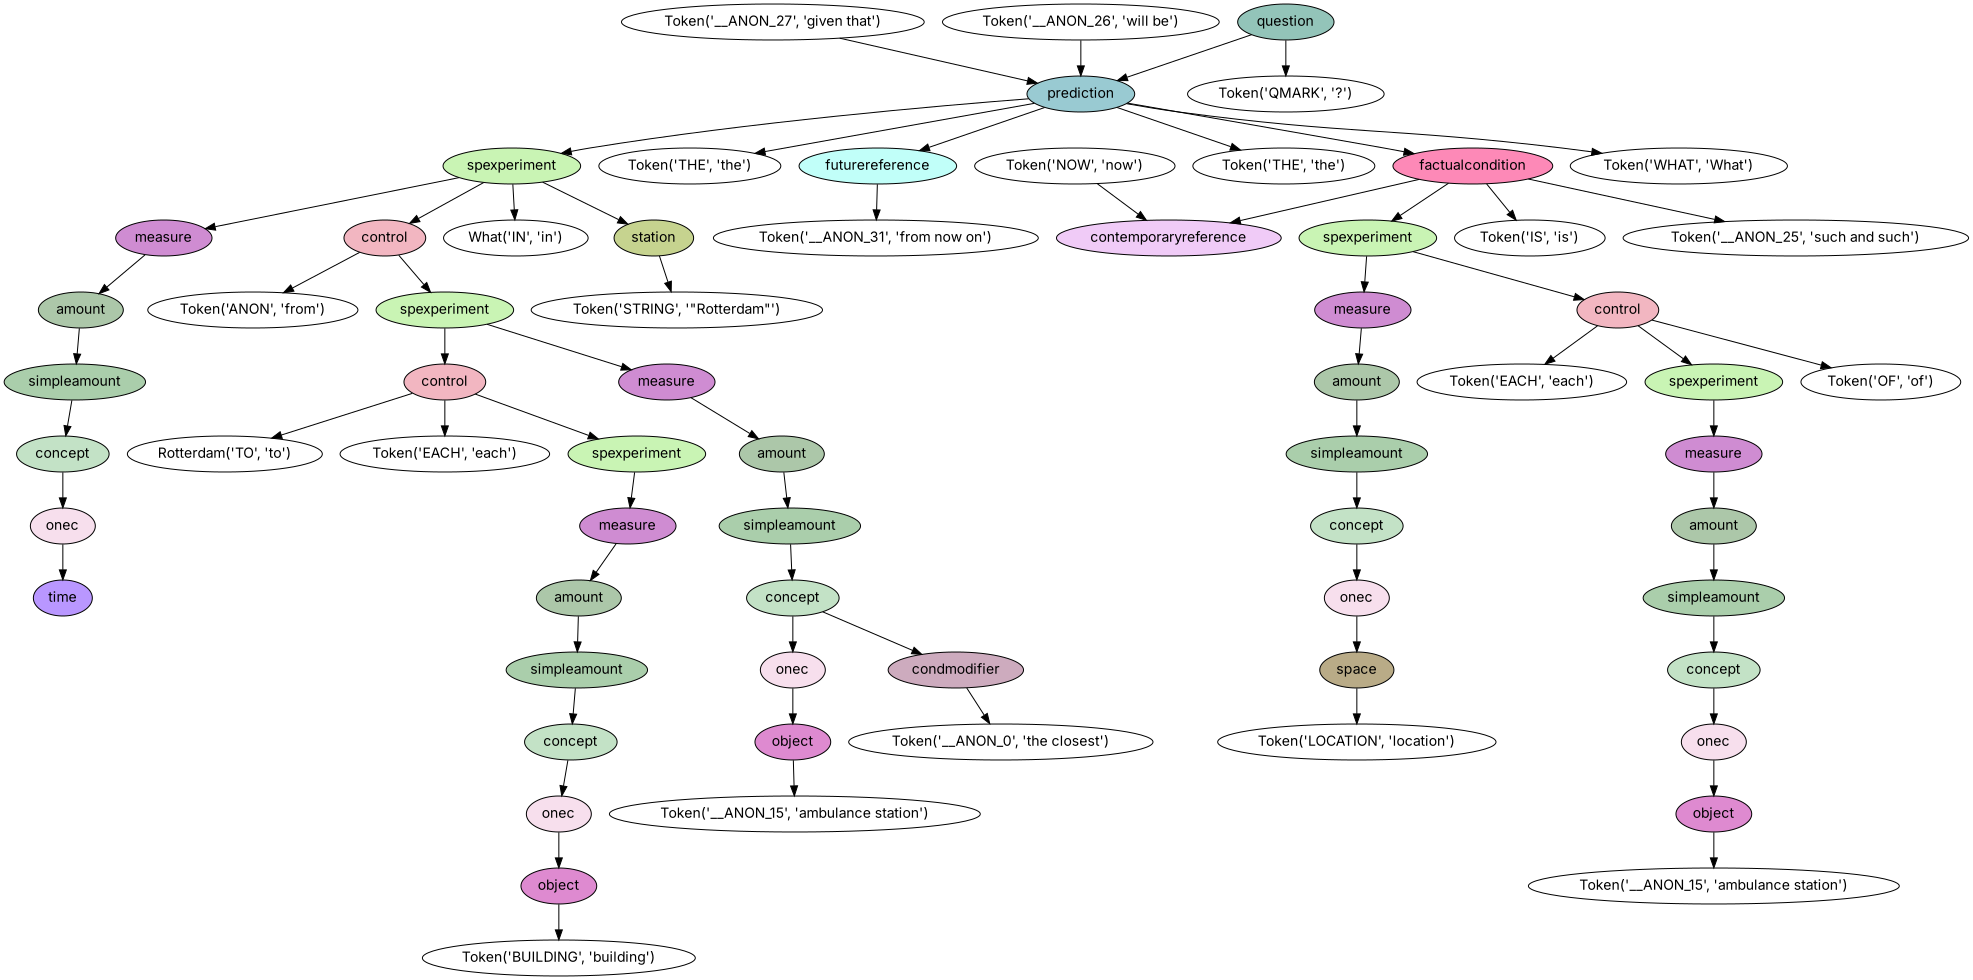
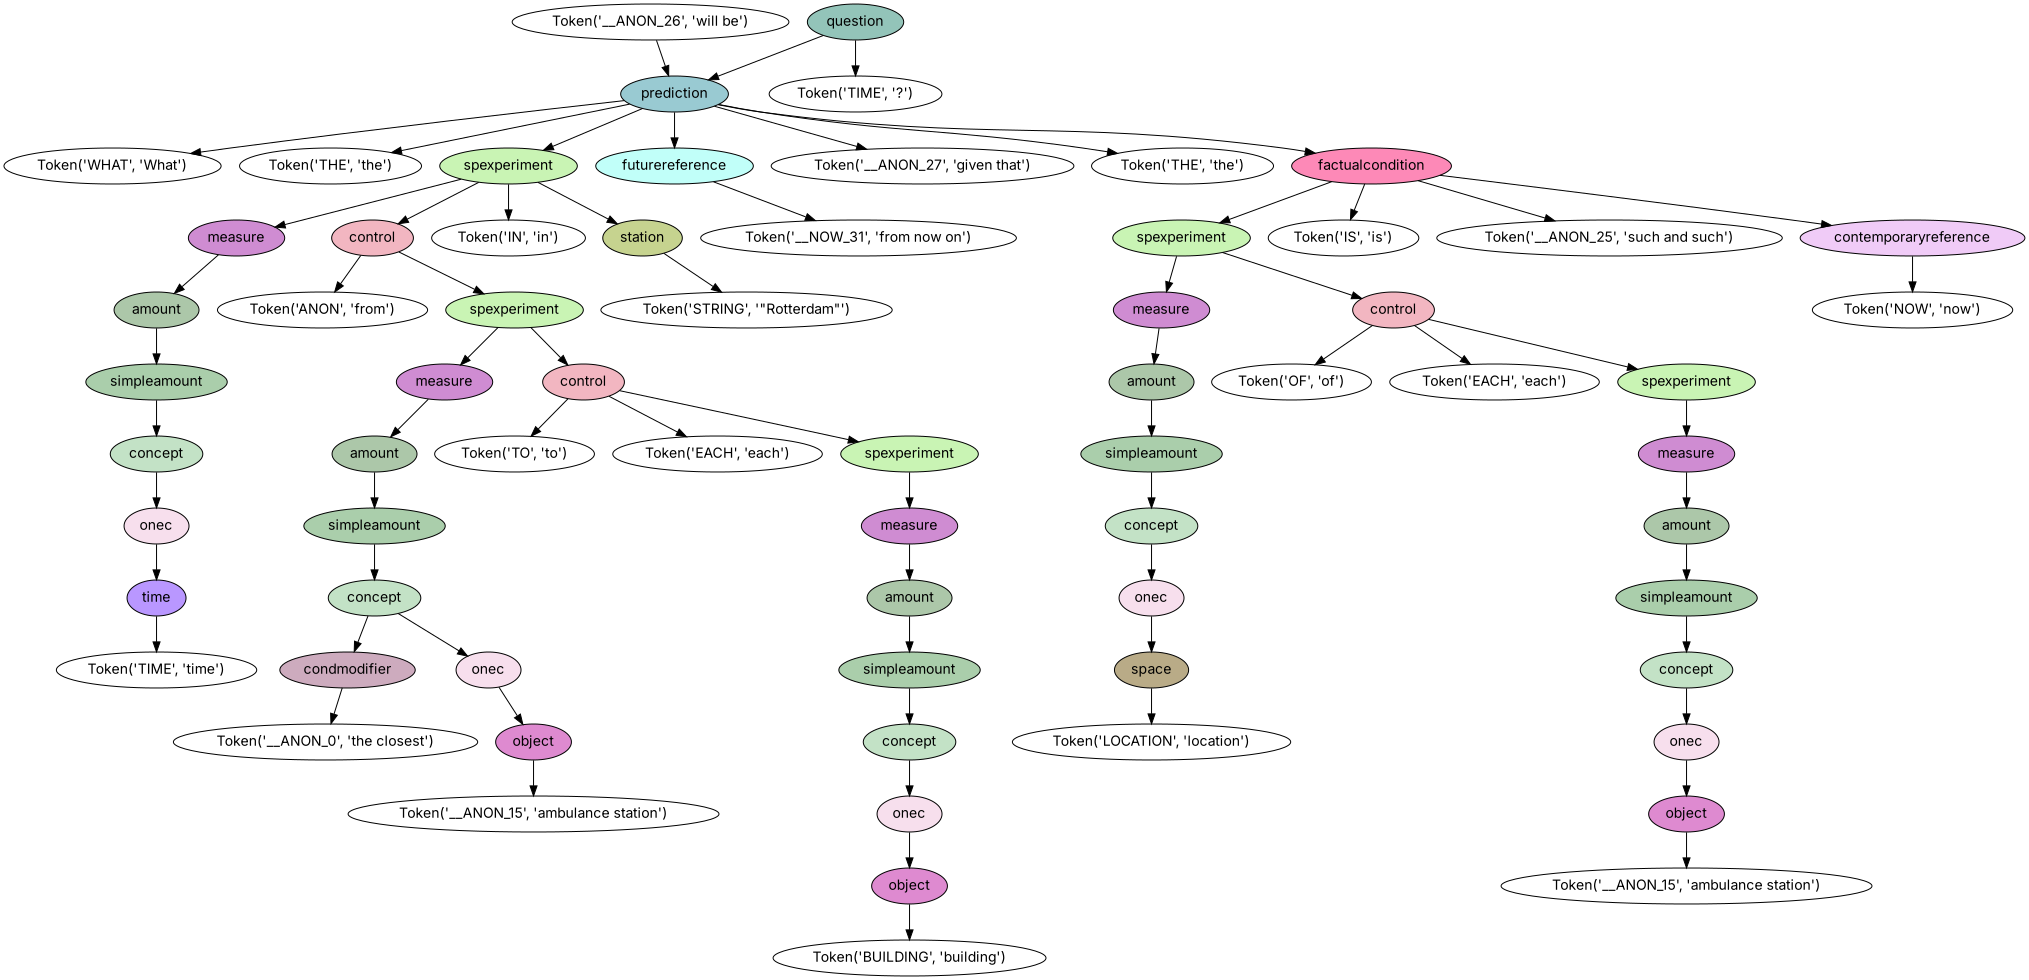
edge "Token('__ANON_27', 'given that')" -> "prediction": reversed
node "Token('QMARK', '?')": label "Token('QMARK', '?')" -> "Token('TIME', '?')"
edge "Token('NOW', 'now')" -> "contemporaryreference": reversed
node "What('IN', 'in')": label "What('IN', 'in')" -> "Token('IN', 'in')"
node "Token('__ANON_31', 'from now on')": label "Token('__ANON_31', 'from now on')" -> "Token('__NOW_31', 'from now on')"
node "Rotterdam('TO', 'to')": label "Rotterdam('TO', 'to')" -> "Token('TO', 'to')"
node "Token('TIME', 'time')": added
